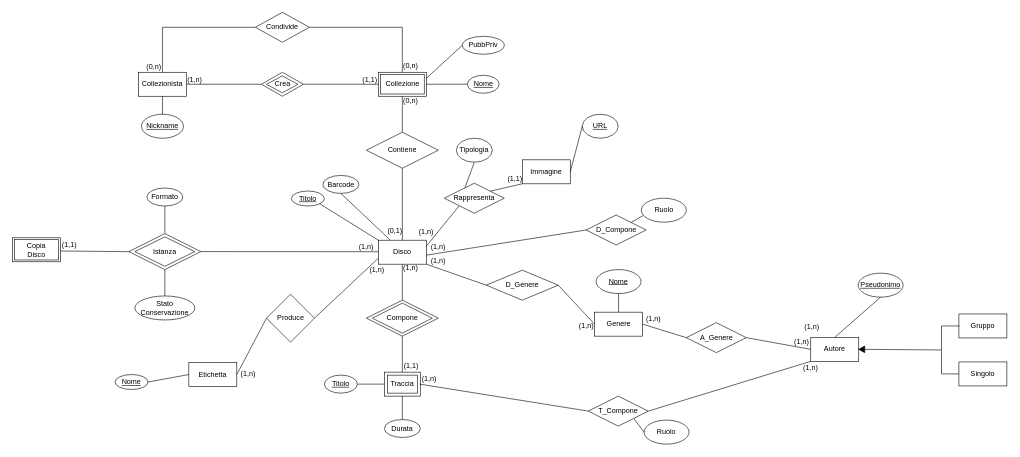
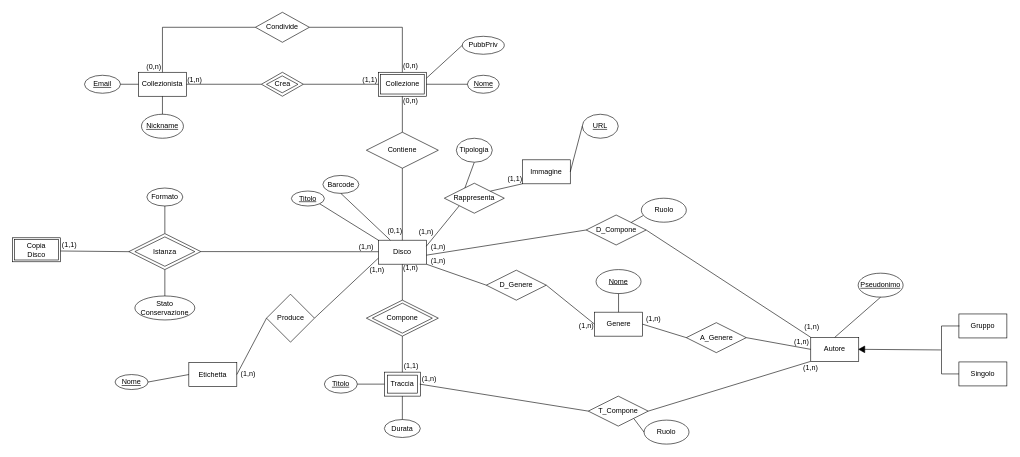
node "Email": added
edge "Email" -- "Collezionista": added
edge "D_Compone" -- "Autore": added
node "D_Genere": size 72x30 -> 60x30
